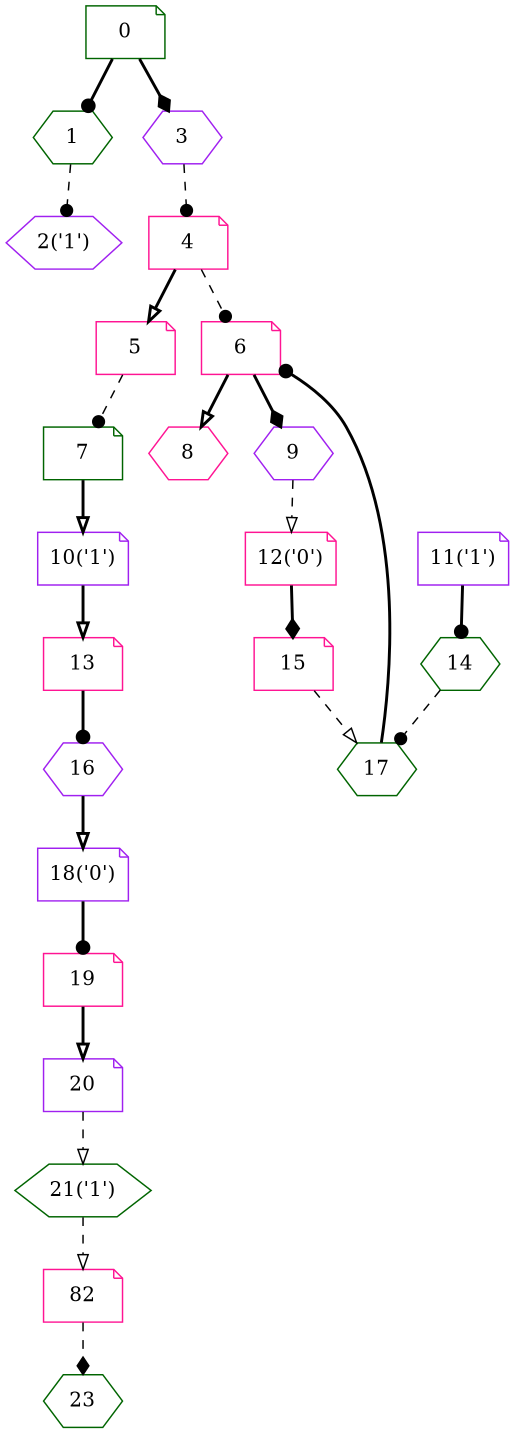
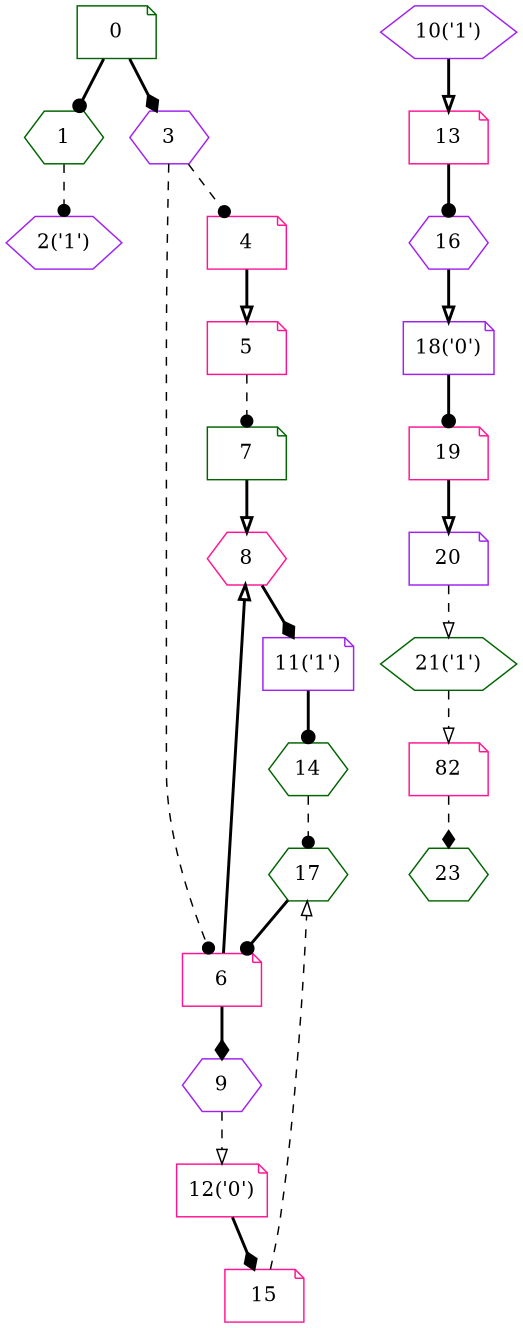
edge "4" -> "6": now "3" -> "6"
edge "7" -> "10('1')": now "7" -> "8"
node "10('1')": shape note -> hexagon
edge "8" -> "11('1')": added
